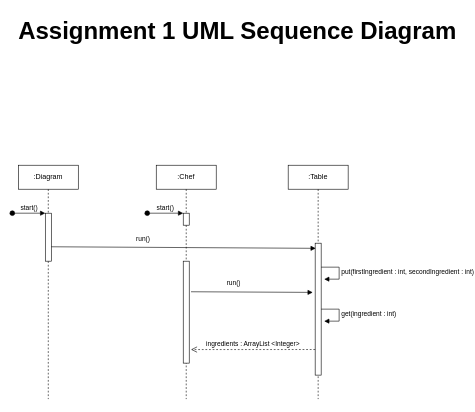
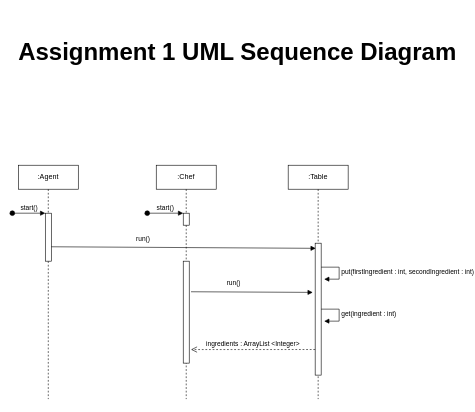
node "Assignment 1 UML Sequence Diagram": moved (237, 30) -> (237, 51)
node ":Diagram": label ":Diagram" -> ":Agent"
